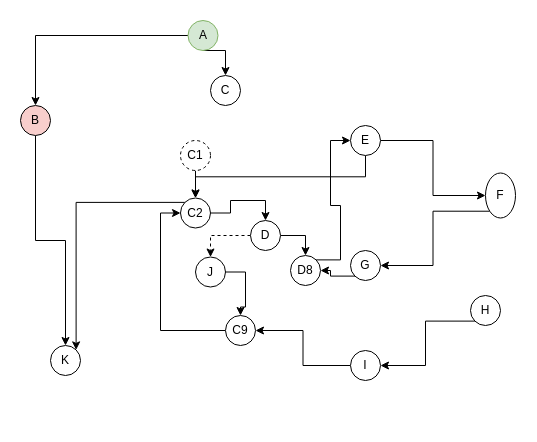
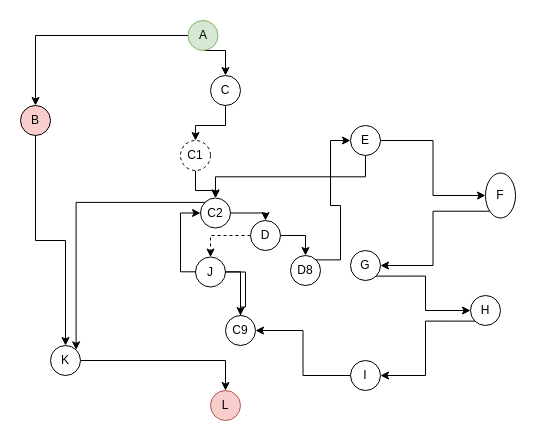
edge "C" -> "C1": added
node "C2": moved (196, 213) -> (216, 213)
edge "G" -> "D8": now "G" -> "H"
edge "K" -> "L": added
node "I": moved (366, 366) -> (366, 376)
node "L": added
